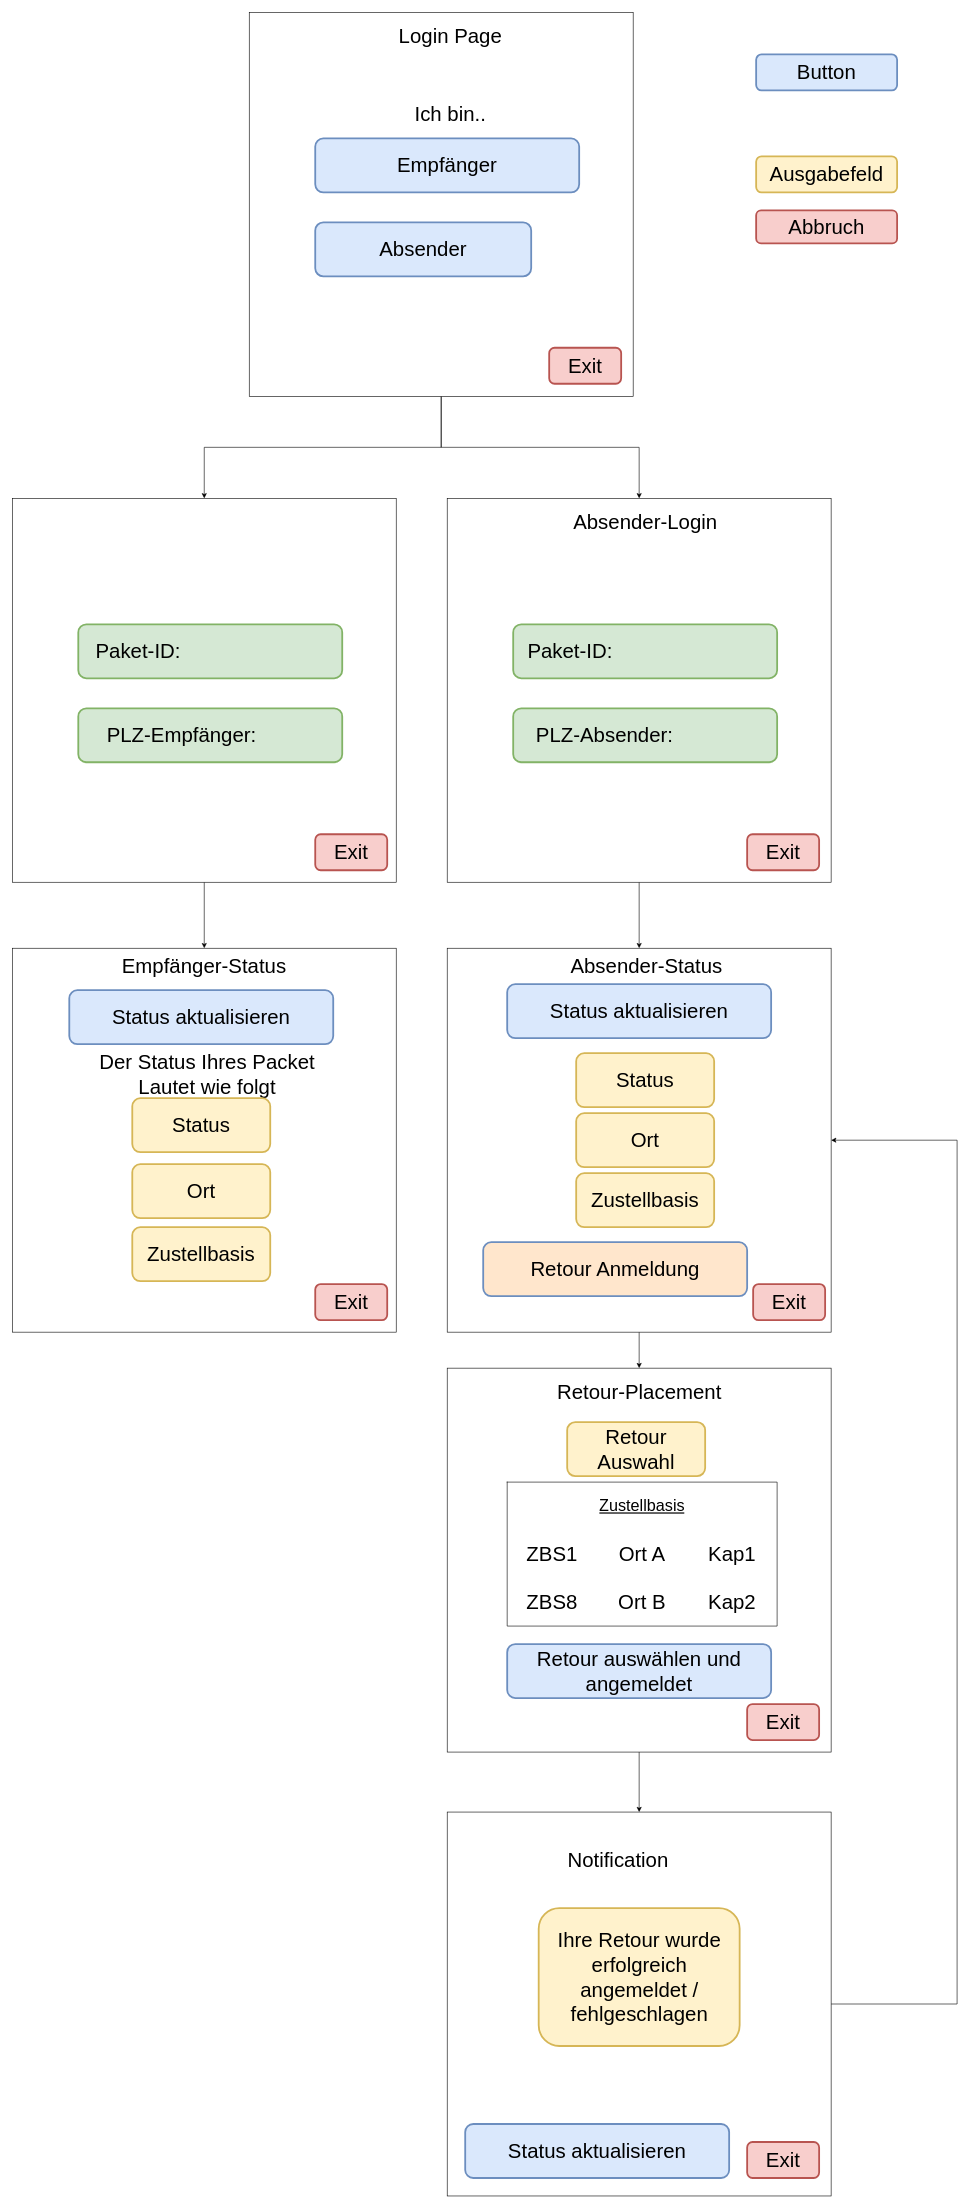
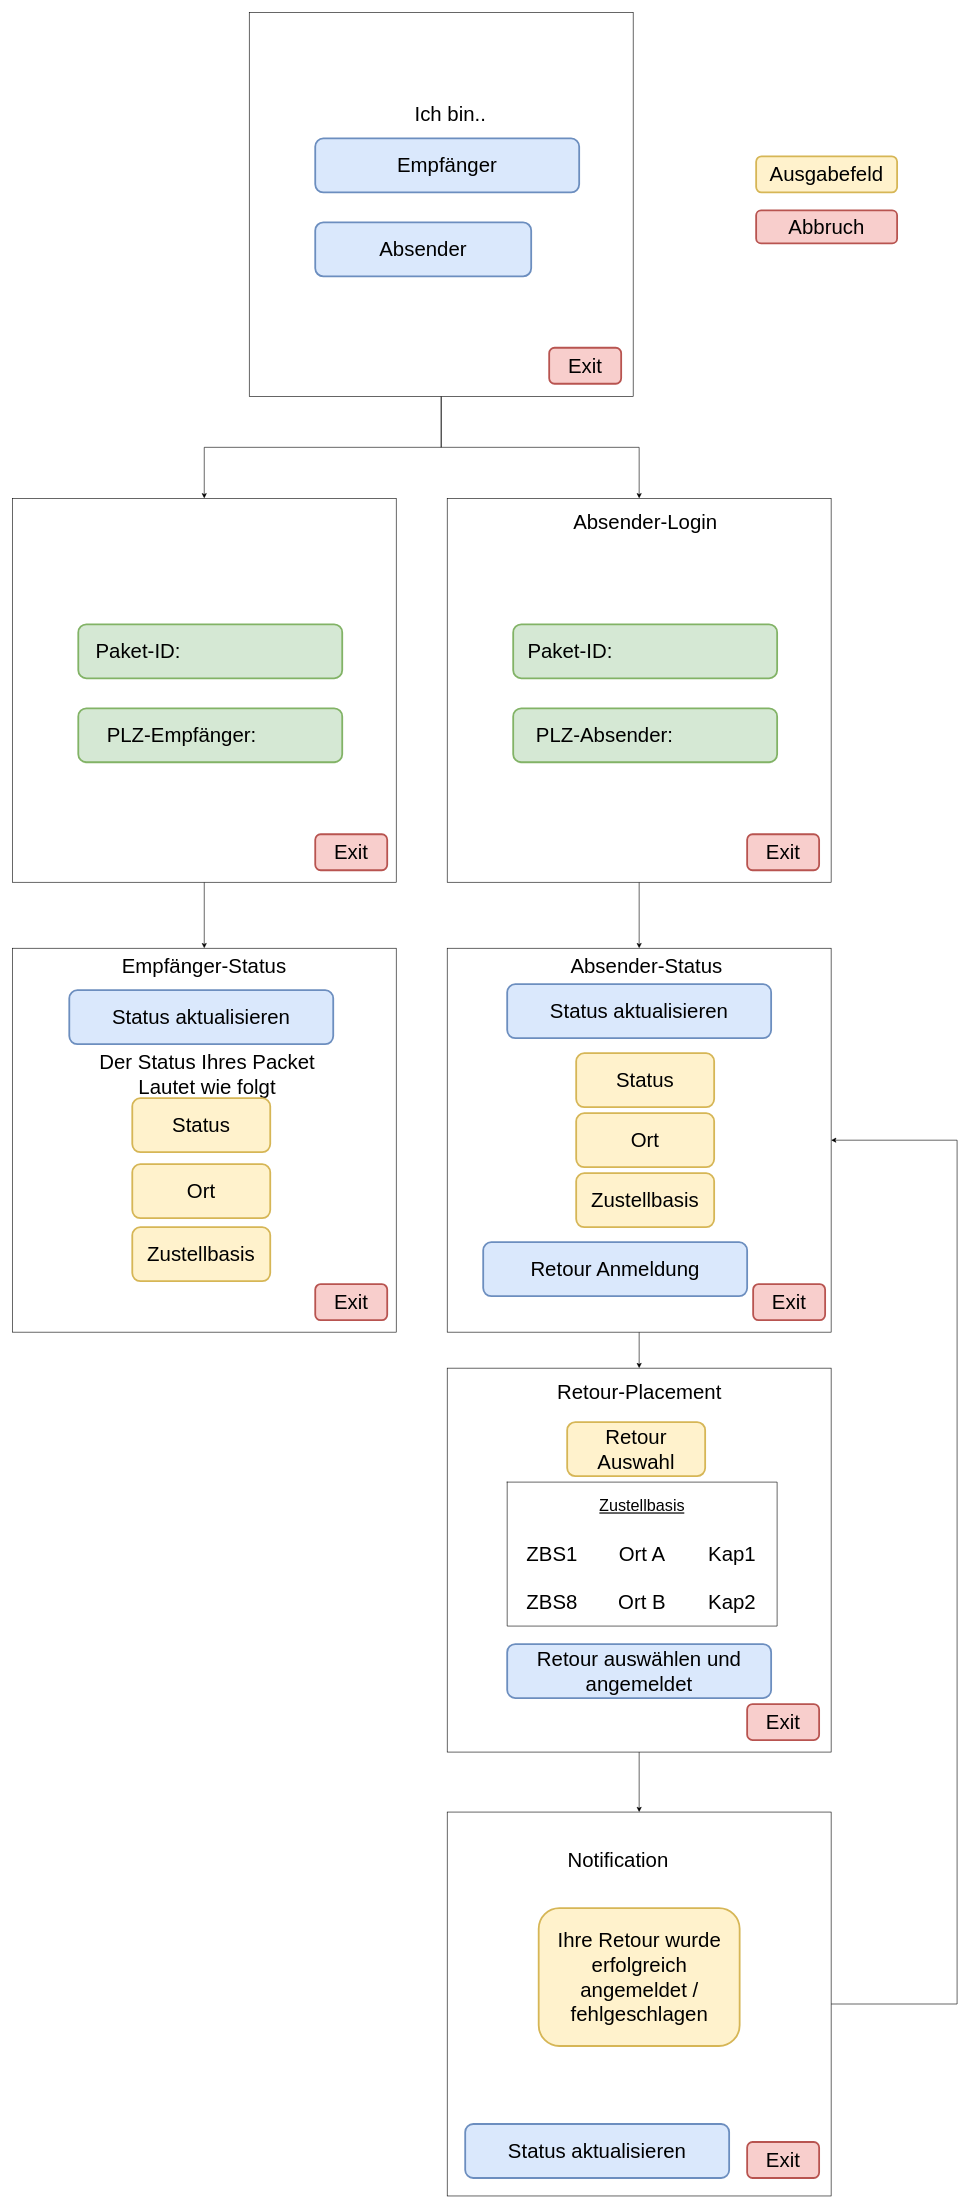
node "Login Page": removed
node "Button": removed
node "Retour Anmeldung": fillcolor #ffe6cc -> #dae8fc
